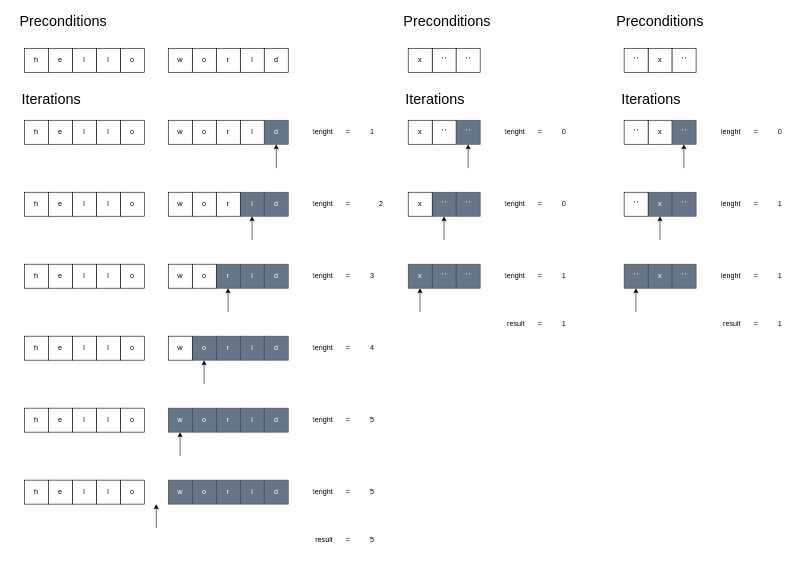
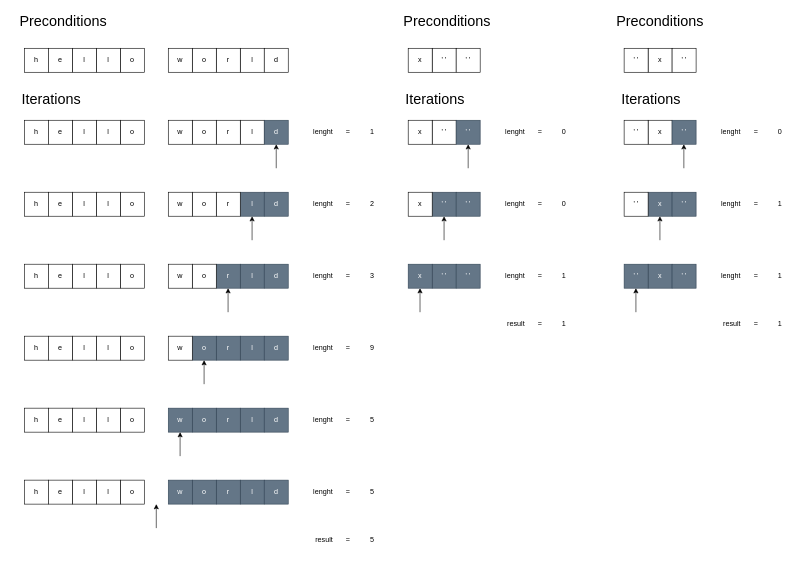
node "2": moved (381, 204) -> (372, 204)
node "4": label "4" -> "9"
